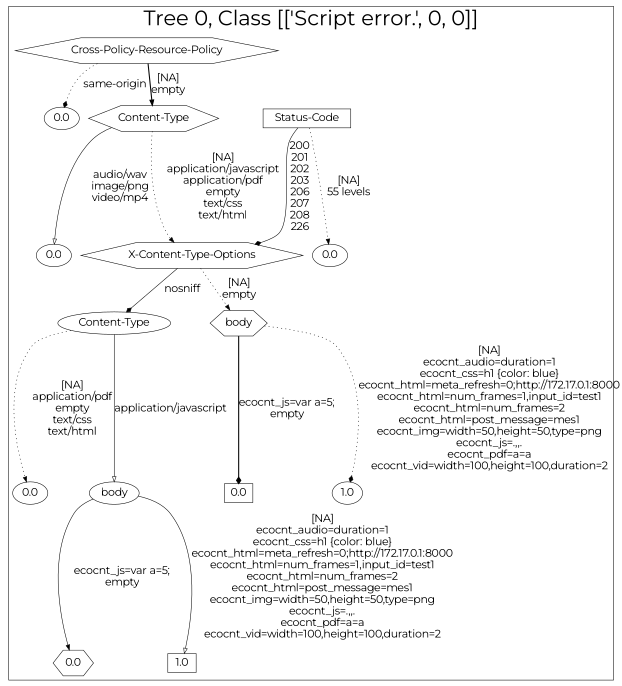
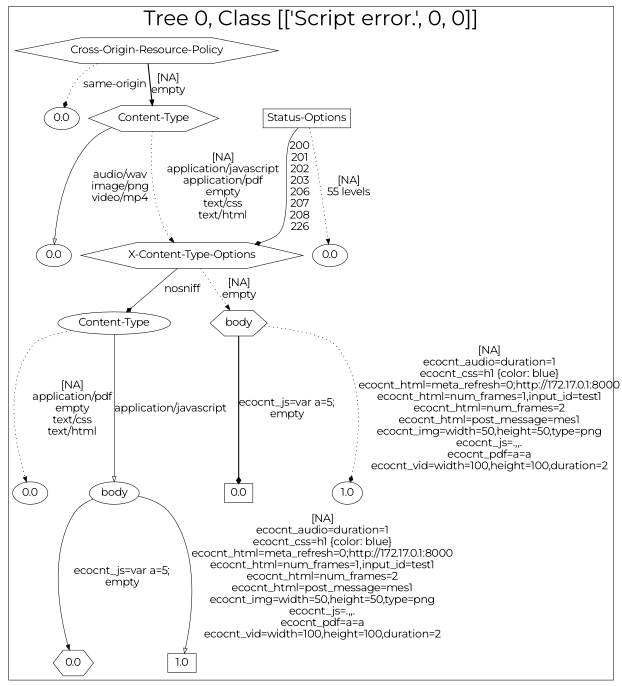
node "Cross-Policy-Resource-Policy": label "Cross-Policy-Resource-Policy" -> "Cross-Origin-Resource-Policy"
node "Status-Code": label "Status-Code" -> "Status-Options"
